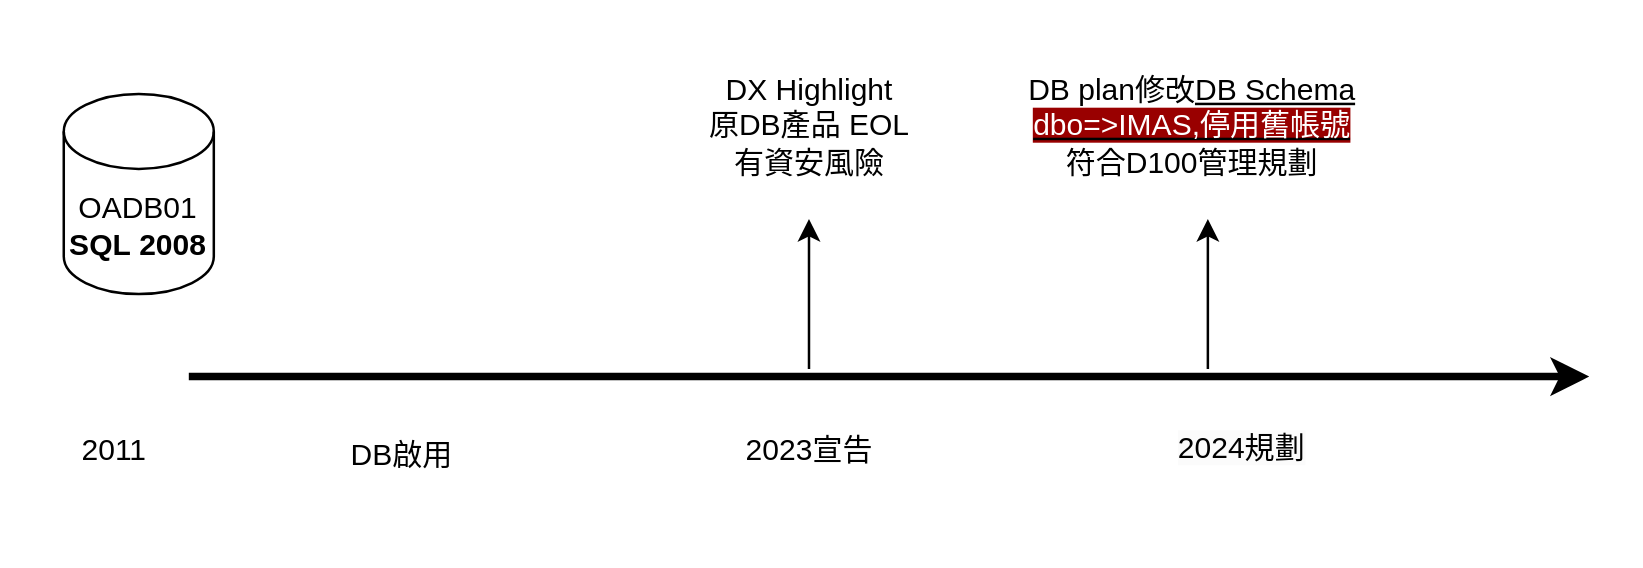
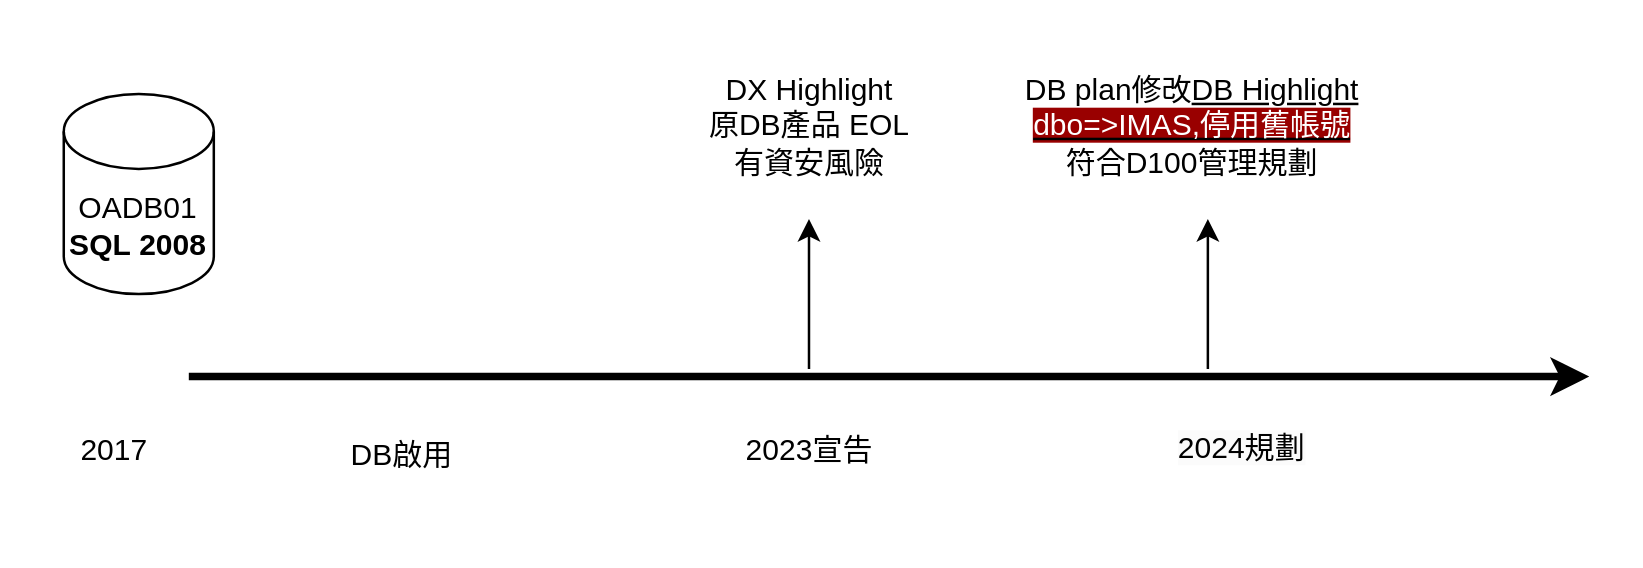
node "DB plan修改DB Schema dbo=>IMAS,停用舊帳號 符合D100管理規劃": label "DB plan修改DB Schema dbo=>IMAS,停用舊帳號 符合D100管理規劃" -> "DB plan修改DB Highlight dbo=>IMAS,停用舊帳號 符合D100管理規劃"
node "2011": label "2011" -> "2017"
